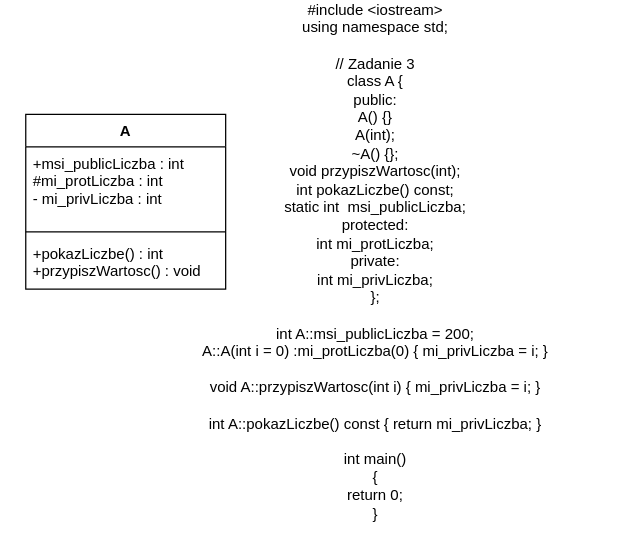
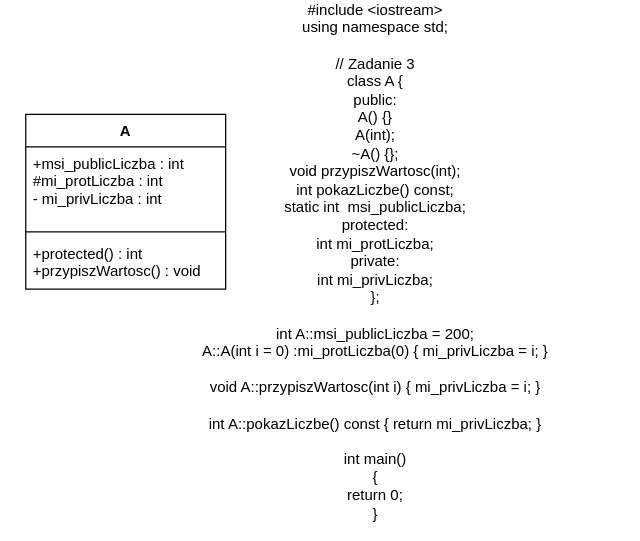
node "+pokazLiczbe() : int +przypiszWartosc() : void": label "+pokazLiczbe() : int +przypiszWartosc() : void" -> "+protected() : int +przypiszWartosc() : void"
